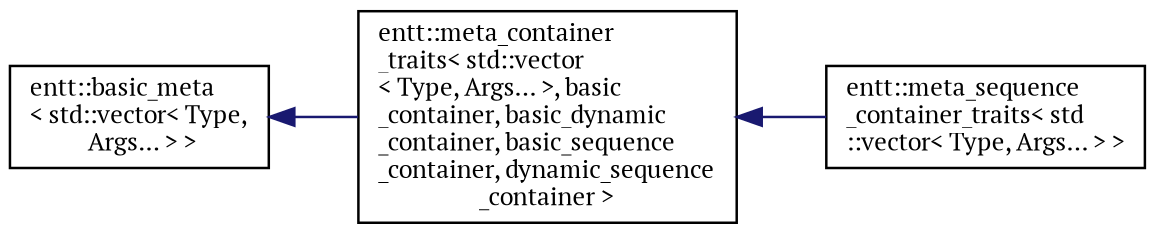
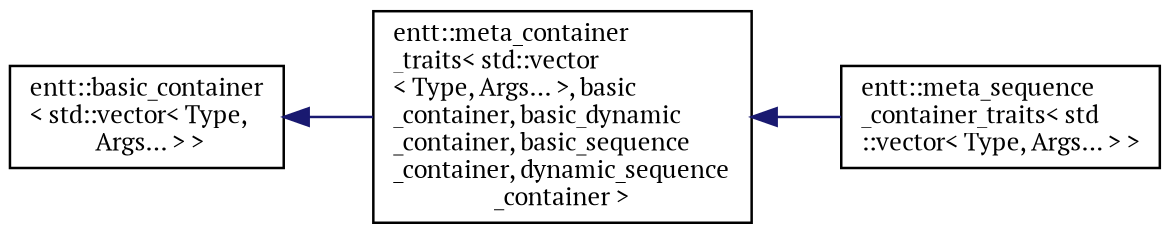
node "entt::basic_meta < std::vector< Type, Args... > >": label "entt::basic_meta < std::vector< Type, Args... > >" -> "entt::basic_container < std::vector< Type, Args... > >"
